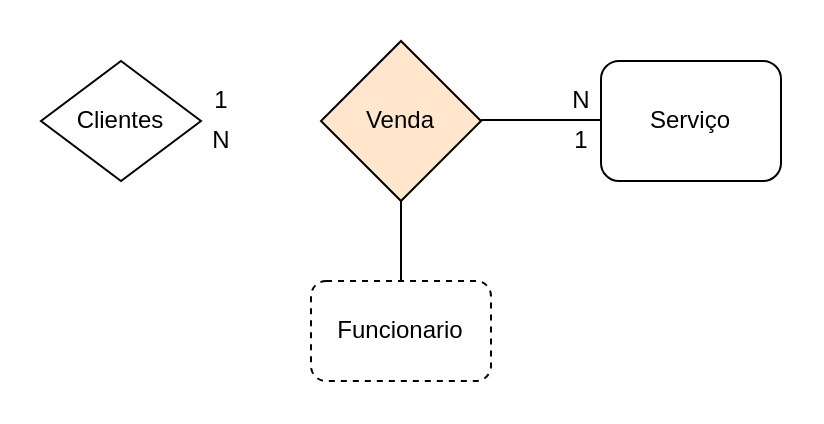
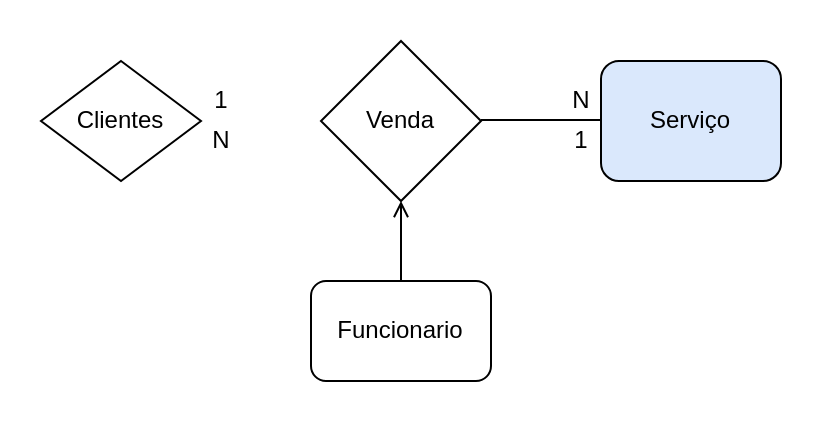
node "Venda": fillcolor #ffe6cc -> #ffffff
node "Serviço": fillcolor #ffffff -> #dae8fc
edge "Venda" -- "Funcionario": arrowhead none -> open
node "Funcionario": style dashed -> solid
